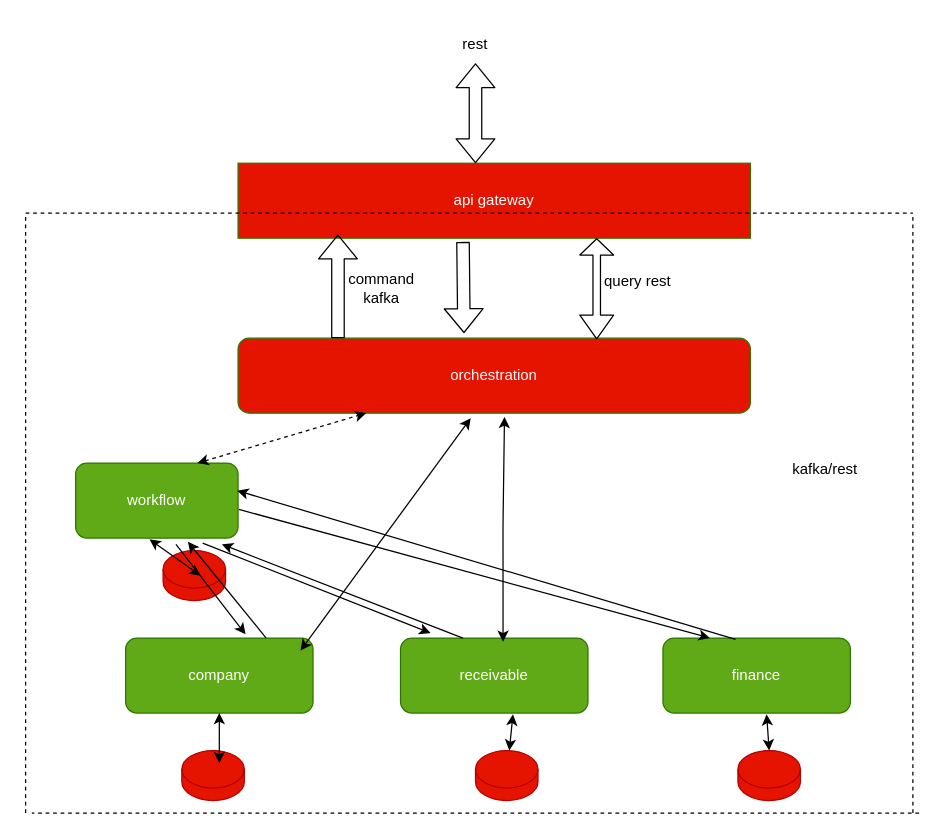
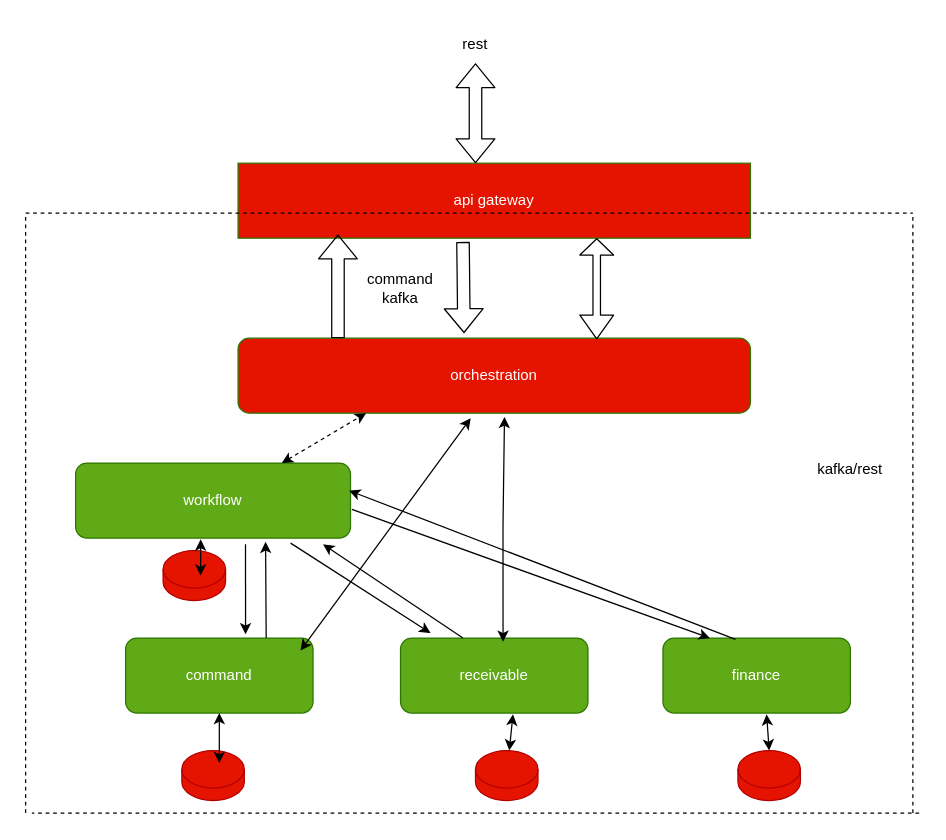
node "query rest": removed
node "command kafka": moved (382, 288) -> (401, 288)
node "kafka/rest": moved (826, 469) -> (851, 469)
node "workflow": size 163x75 -> 275x75
node "company": label "company" -> "command"
